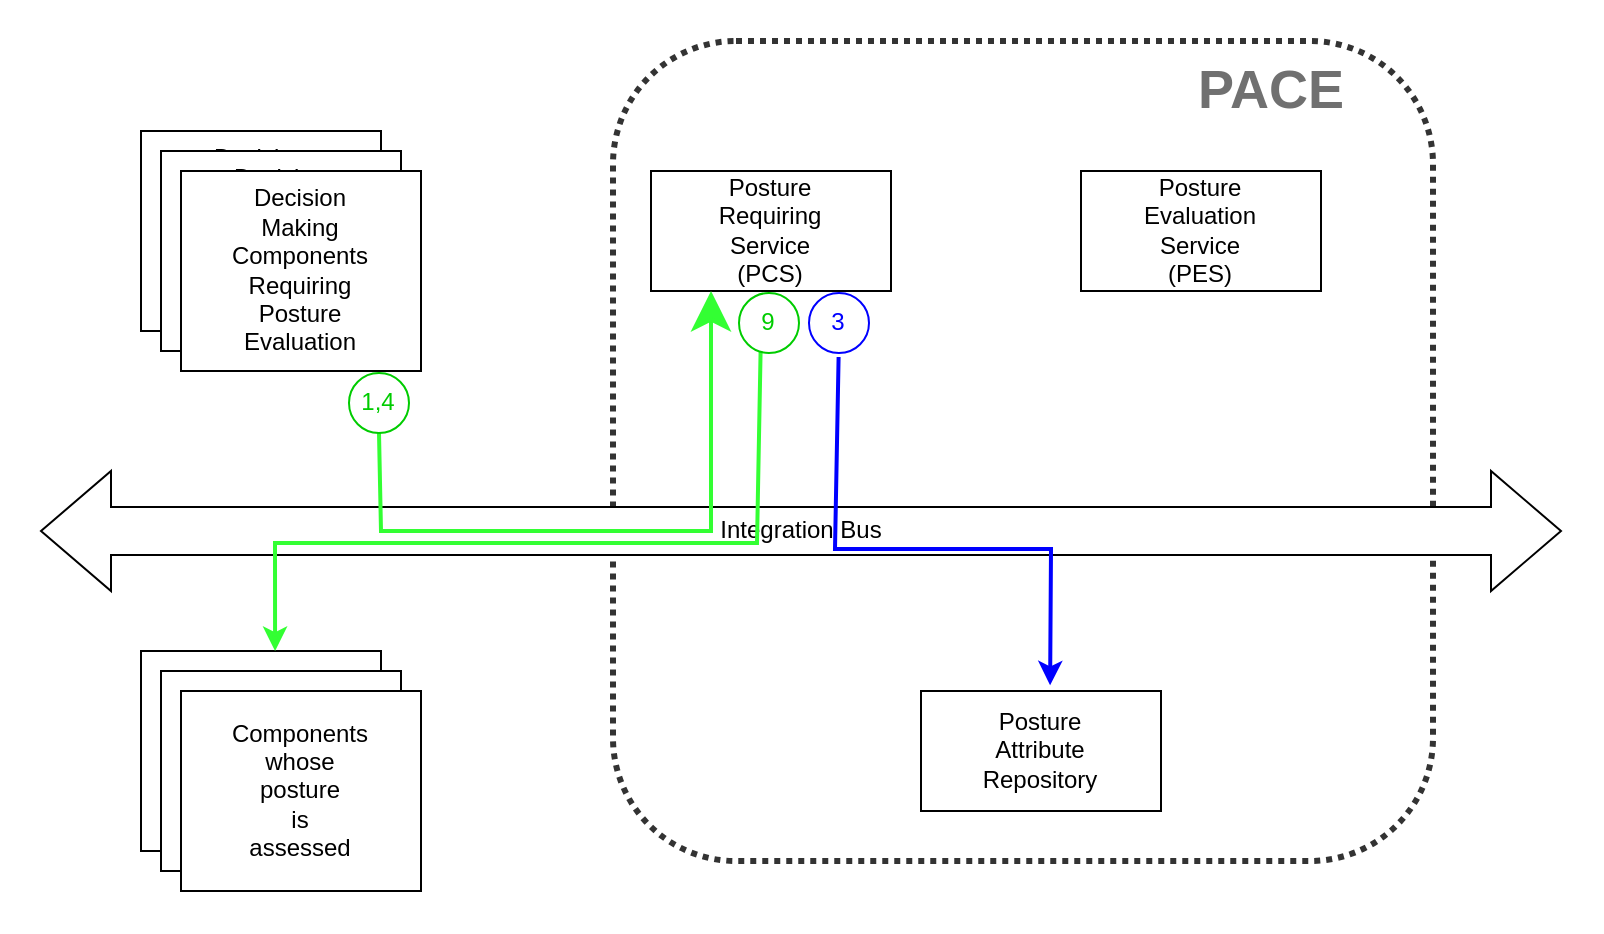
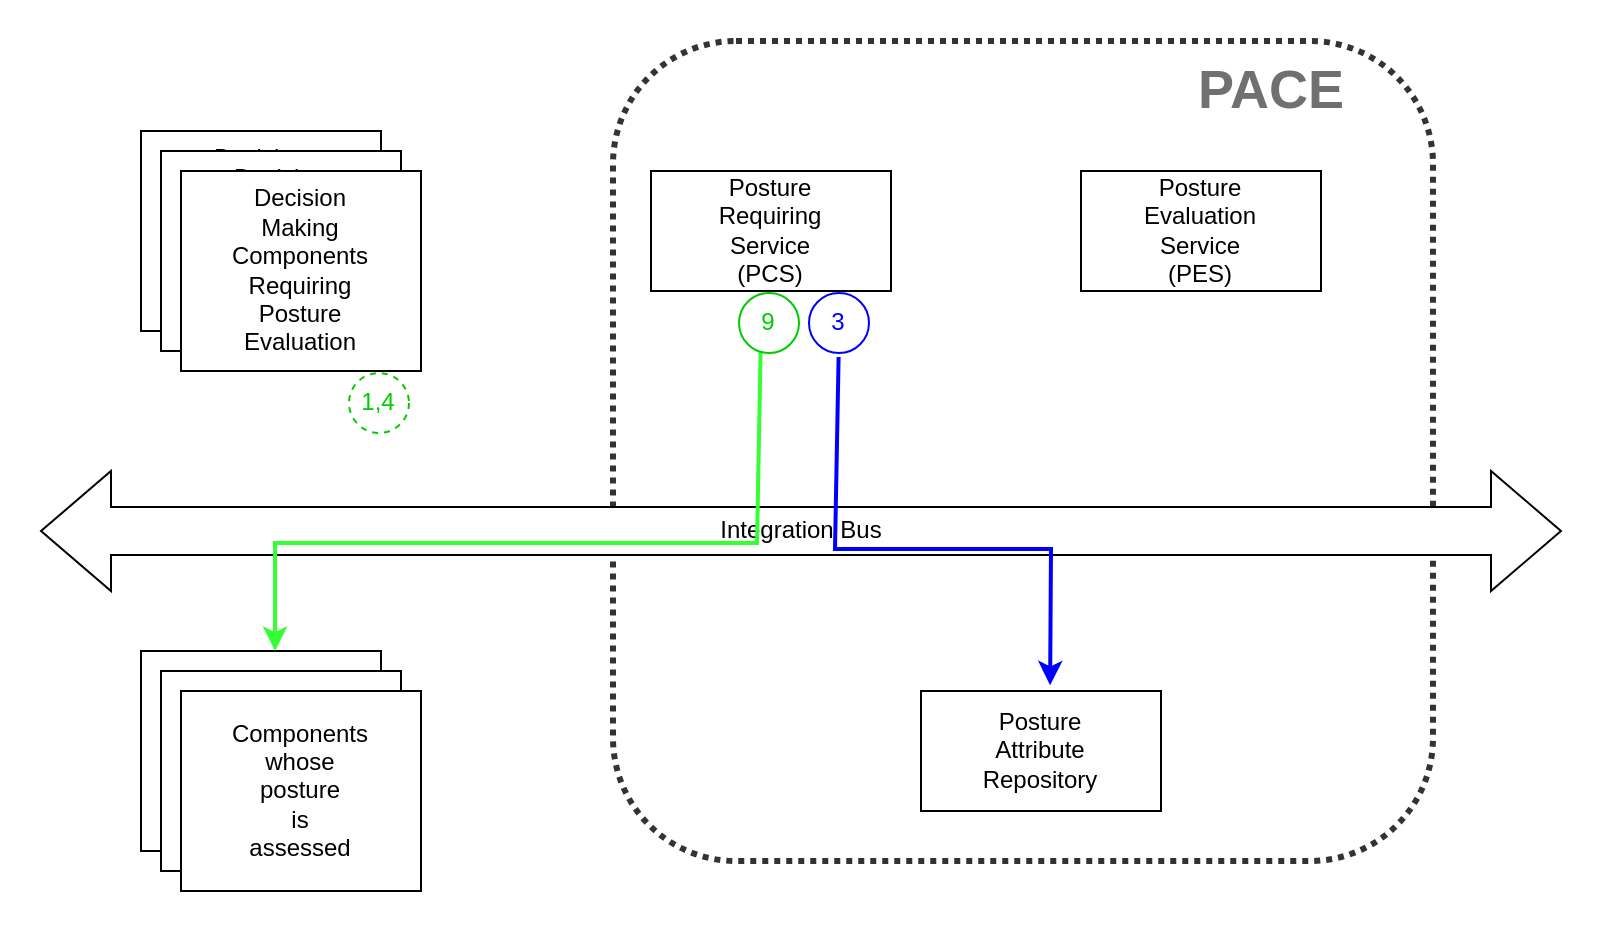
node "1,4": style solid -> dashed
edge "1,4" -> "Posture Requiring Service (PCS)": removed
